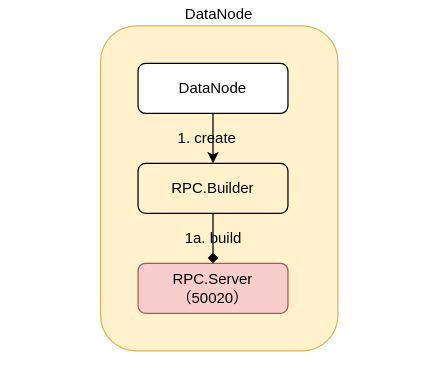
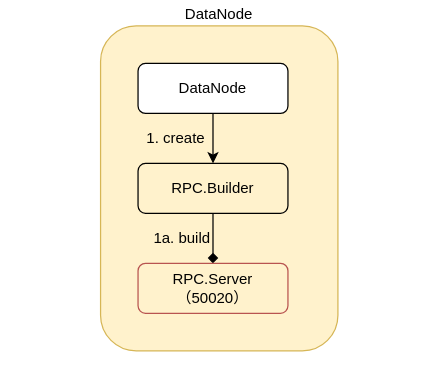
node "1. create": moved (207, 138) -> (176, 138)
node "1a. build": moved (213, 238) -> (182, 238)
node "RPC.Server （50020）": fillcolor #f8cecc -> #fff2cc
